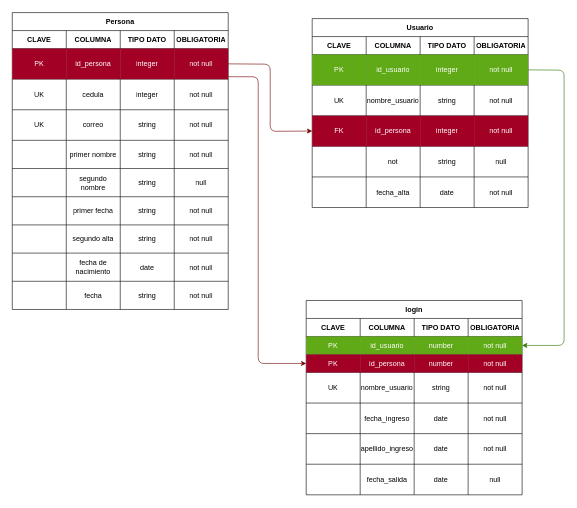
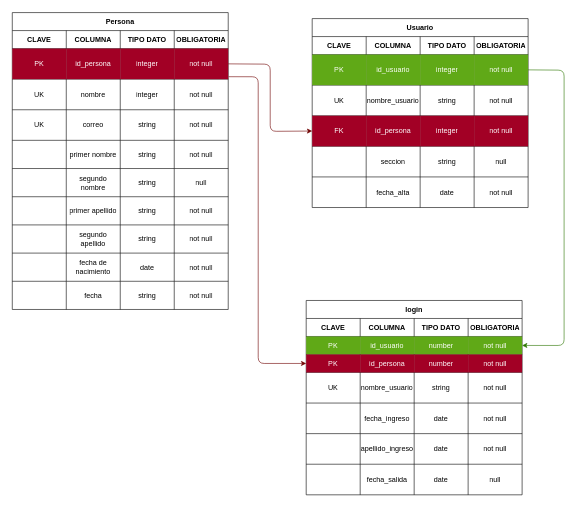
node "cedula": label "cedula" -> "nombre"
node "not": label "not" -> "seccion"
node "primer fecha": label "primer fecha" -> "primer apellido"
node "segundo alta": label "segundo alta" -> "segundo apellido"
